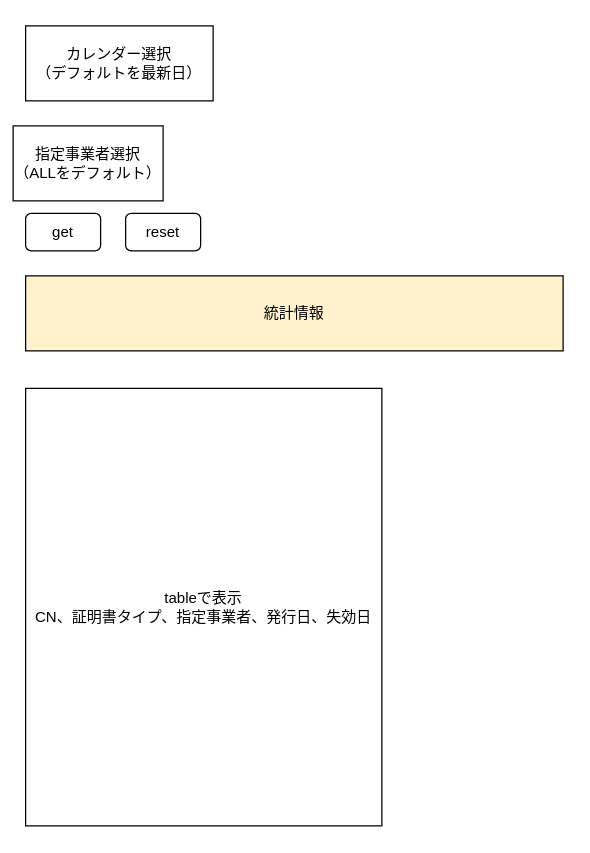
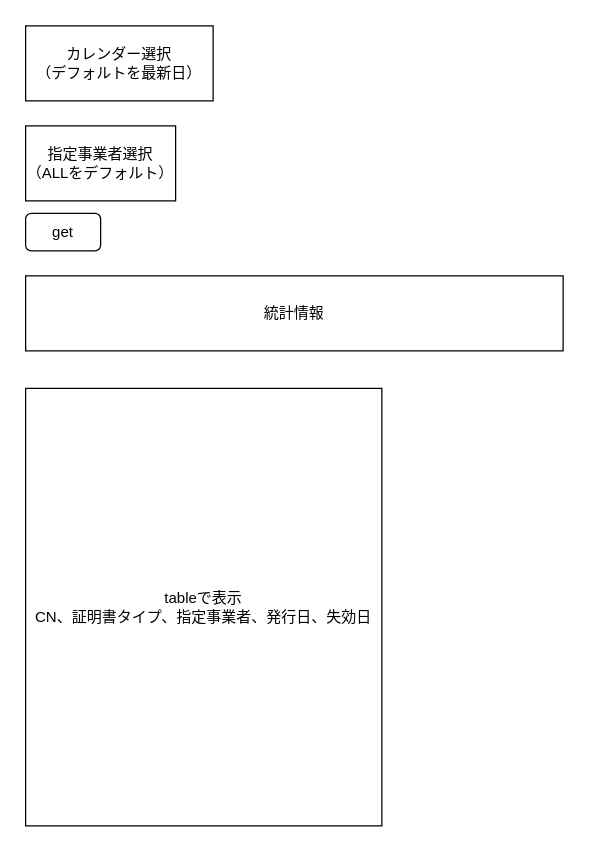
node "指定事業者選択 （ALLをデフォルト）": moved (88, 163) -> (101, 163)
node "reset": removed
node "統計情報": fillcolor #fff2cc -> #ffffff
